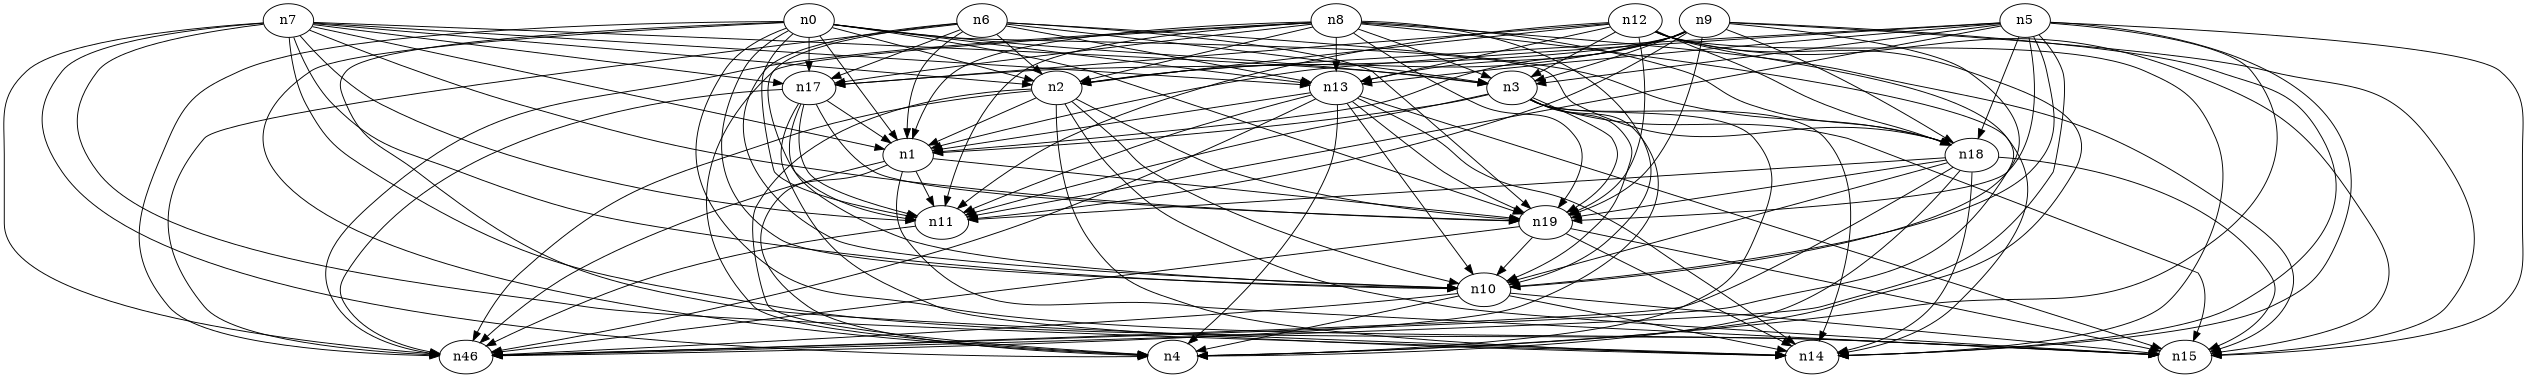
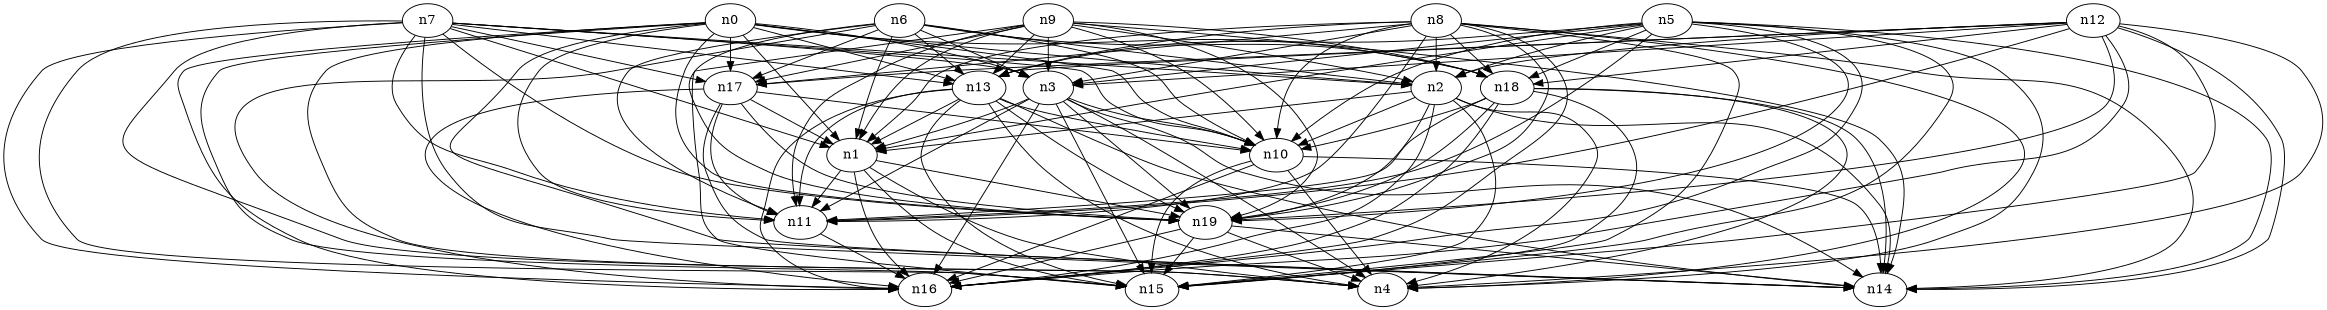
edge "n19" -> "n10": now "n19" -> "n4"
node "n46": label "n46" -> "n16"
